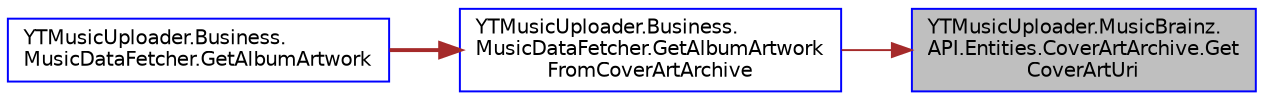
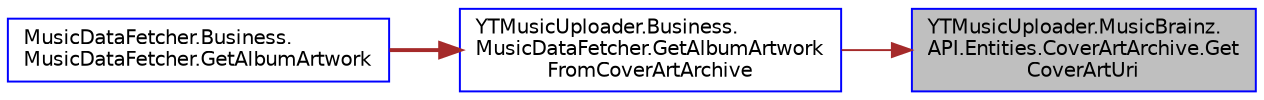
node "YTMusicUploader.Business. MusicDataFetcher.GetAlbumArtwork": label "YTMusicUploader.Business. MusicDataFetcher.GetAlbumArtwork" -> "MusicDataFetcher.Business. MusicDataFetcher.GetAlbumArtwork"
